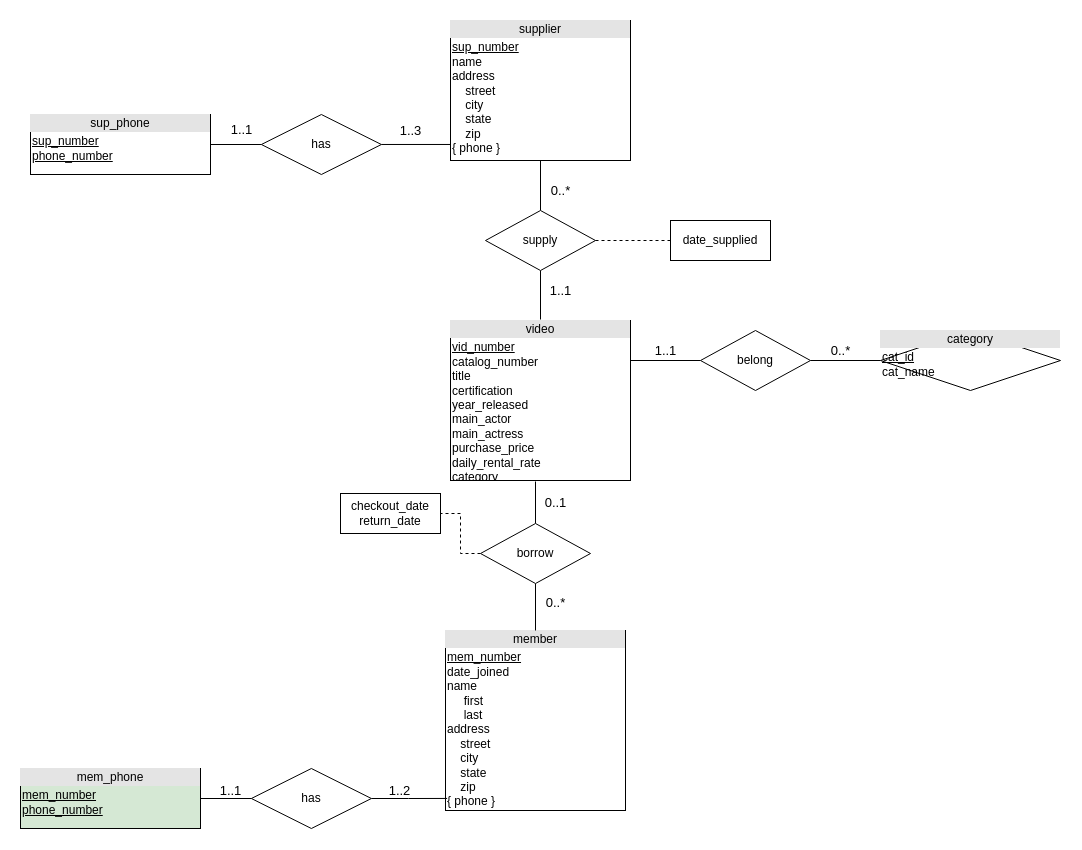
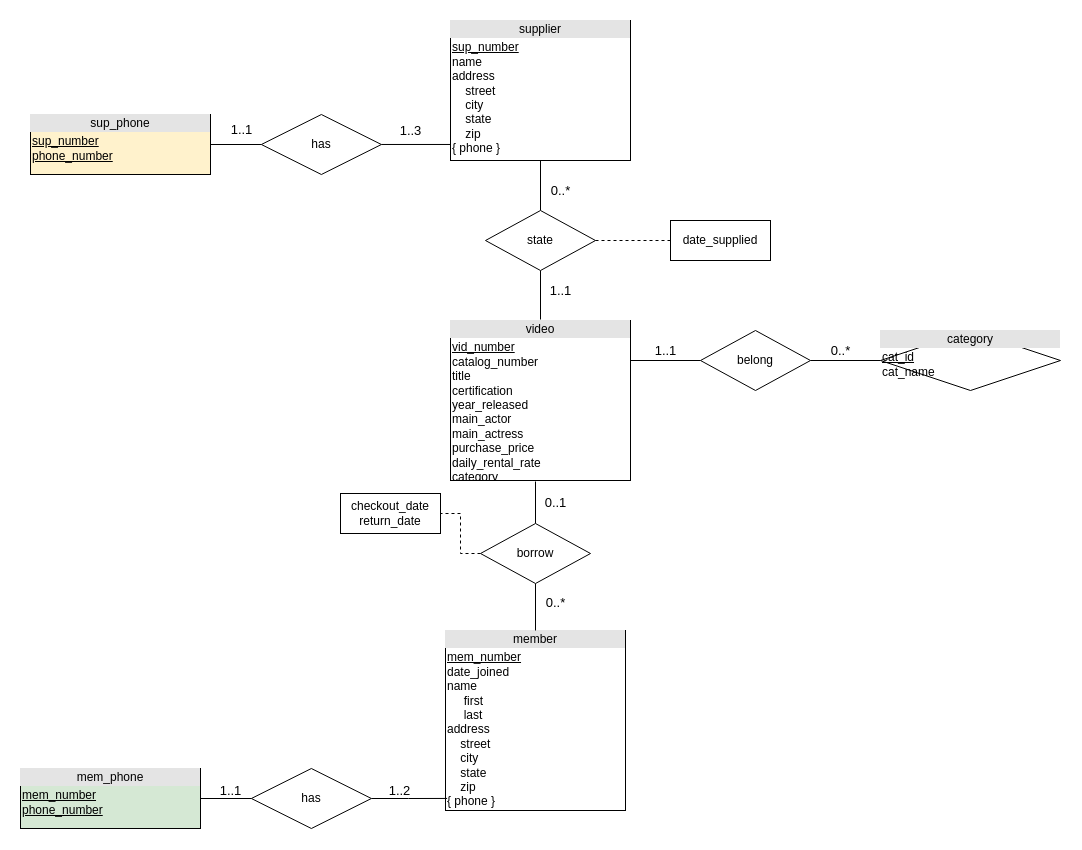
node "sup_phone sup_number phone_number": fillcolor #ffffff -> #fff2cc
node "supply": label "supply" -> "state"
